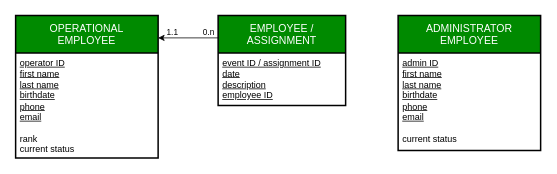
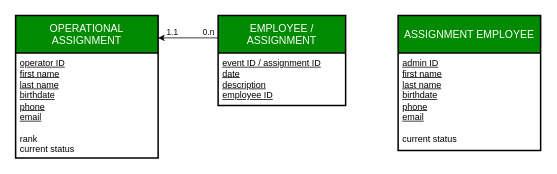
node "OPERATIONAL EMPLOYEE": label "OPERATIONAL EMPLOYEE" -> "OPERATIONAL ASSIGNMENT"
node "ADMINISTRATOR EMPLOYEE": label "ADMINISTRATOR EMPLOYEE" -> "ASSIGNMENT EMPLOYEE"
